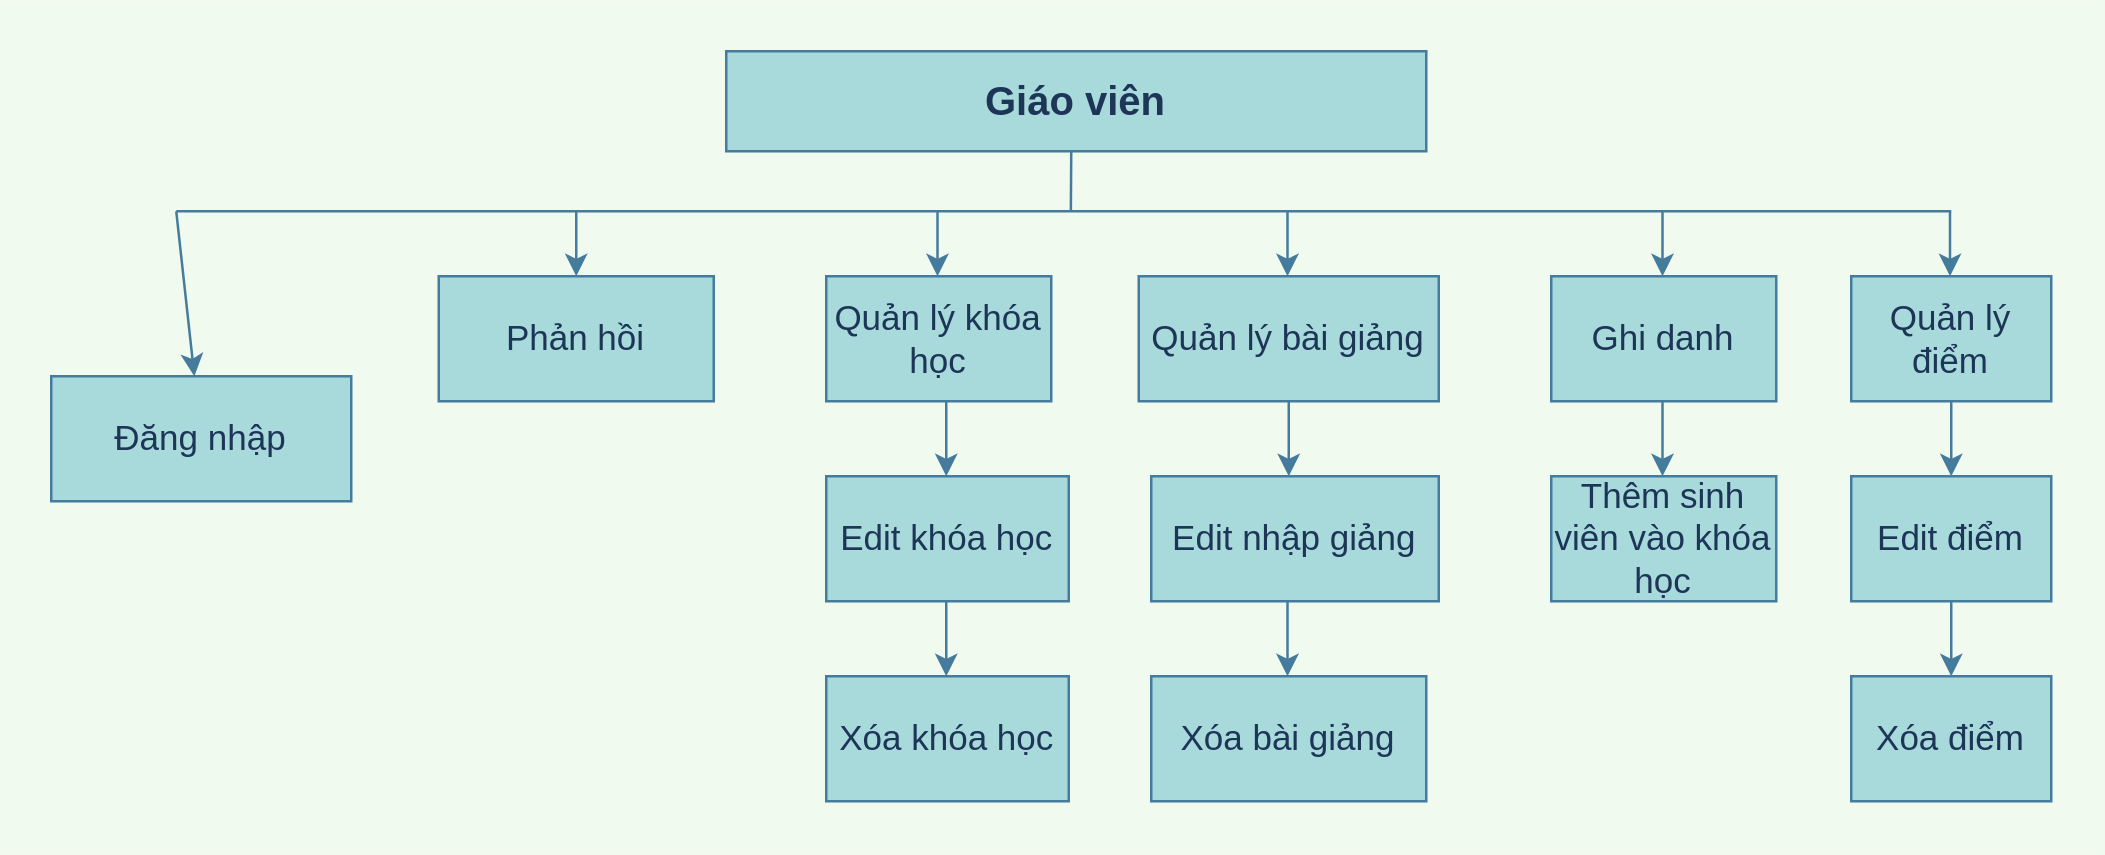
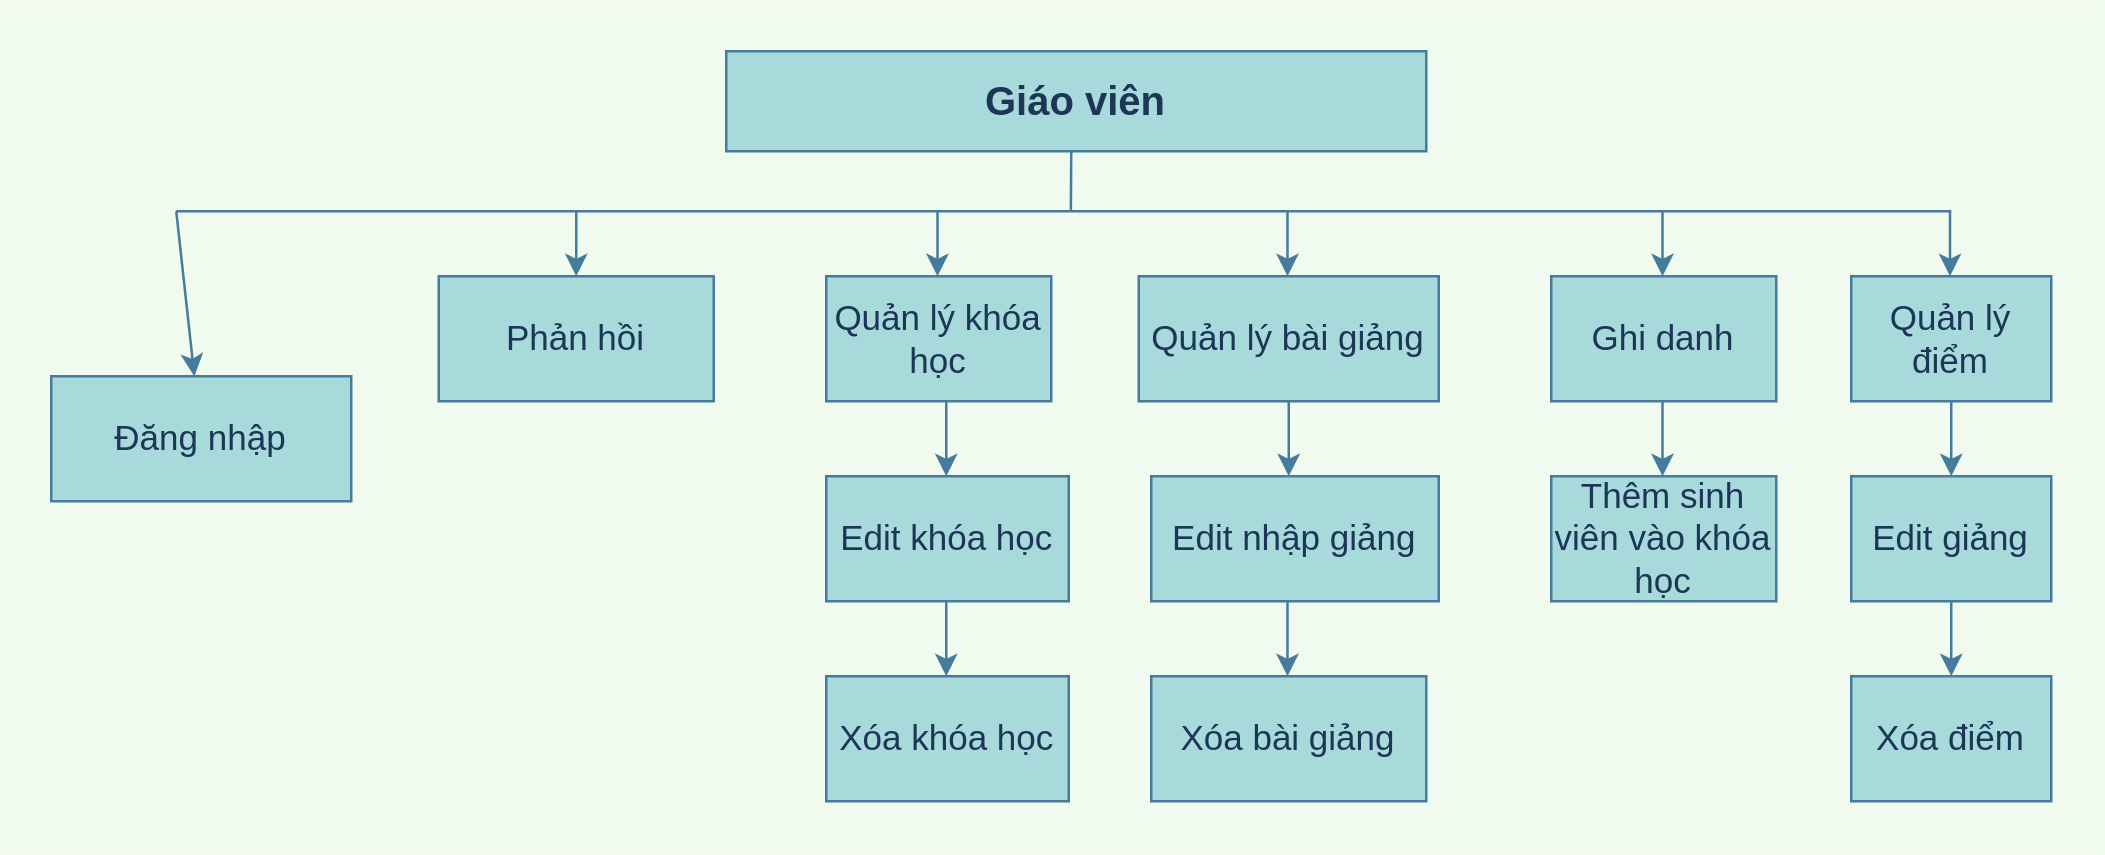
node "Edit điểm": label "Edit điểm" -> "Edit giảng"
